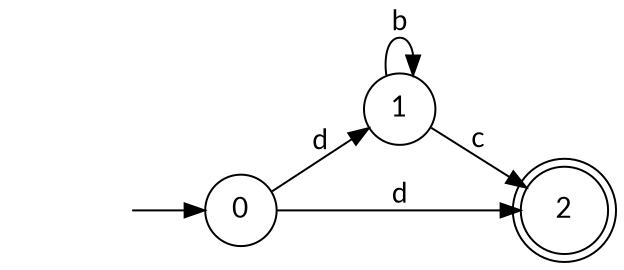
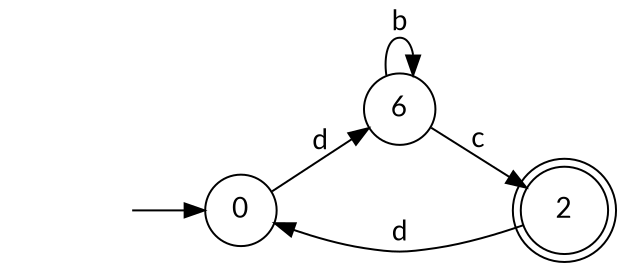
node "1": label "1" -> "6"
edge "0" -> "2": reversed
